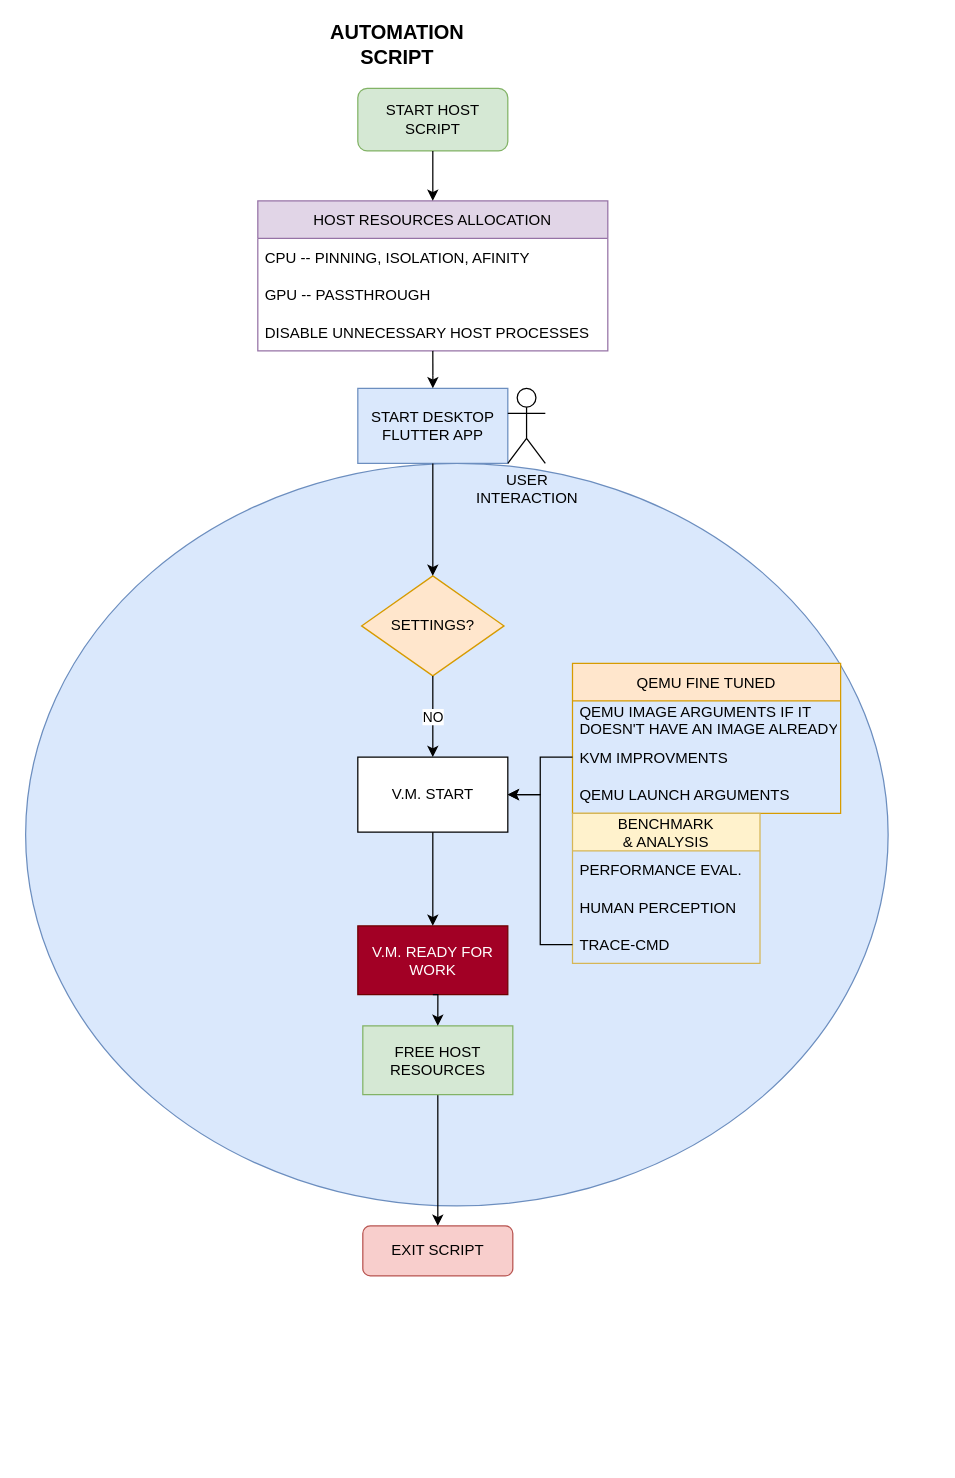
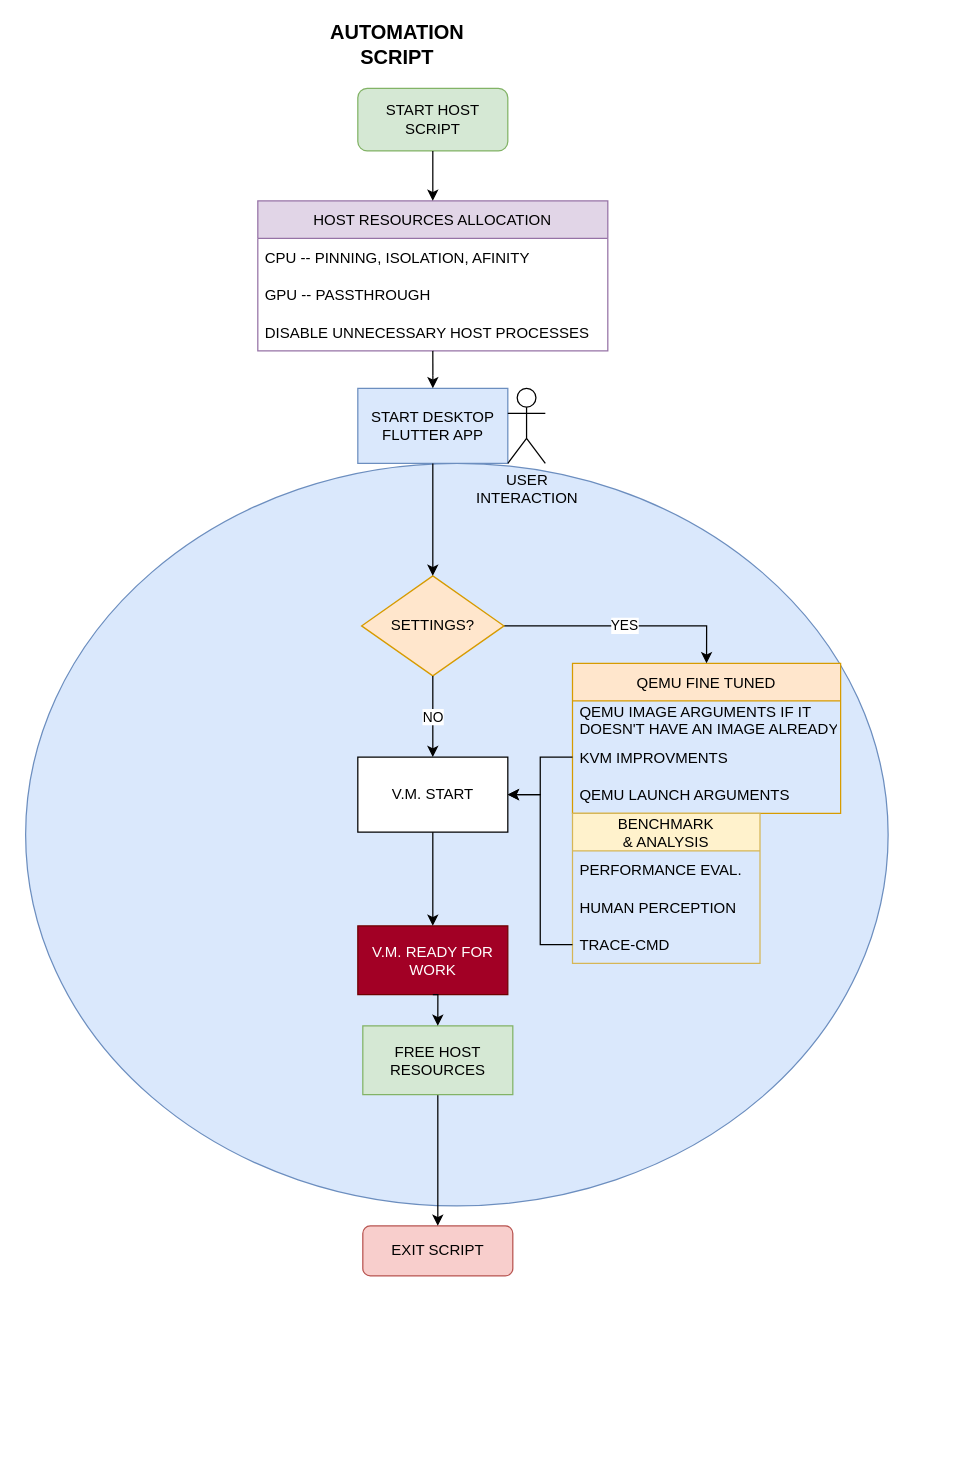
edge "SETTINGS?" -> "QEMU FINE TUNED": added, label "YES"
